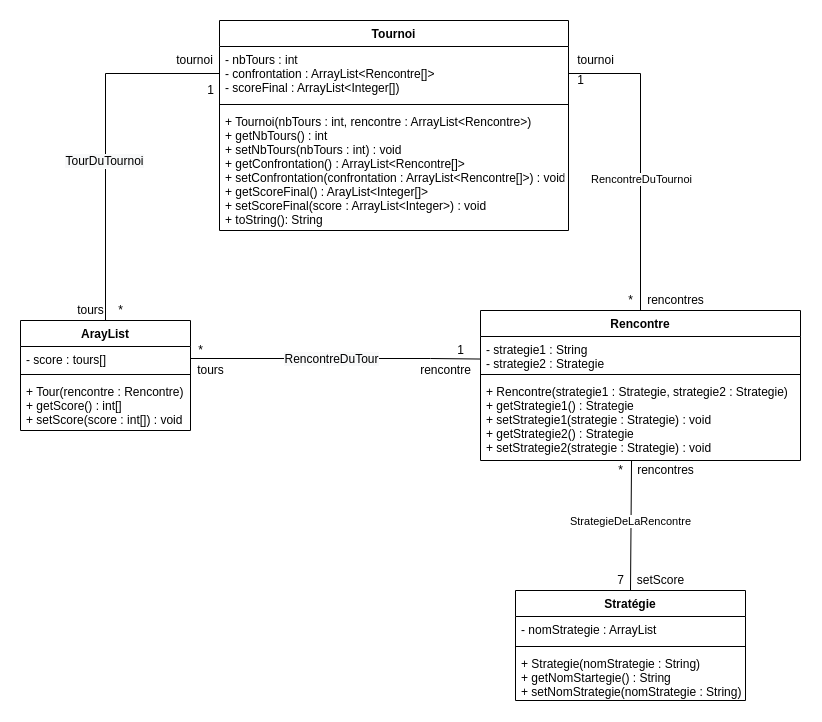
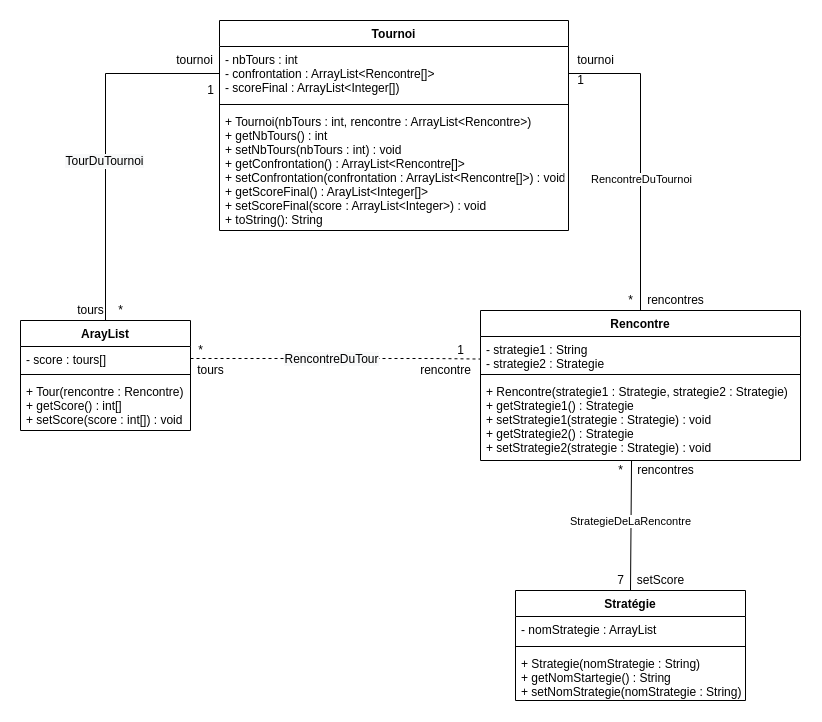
edge "- strategie1 : String - strategie2 : Strategie" -- "- score : tours[]": style solid -> dashed
